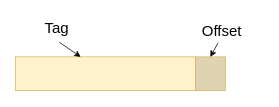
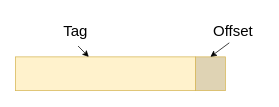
node "Tag": moved (57, 27) -> (75, 30)
node "Offset": moved (222, 30) -> (233, 30)
